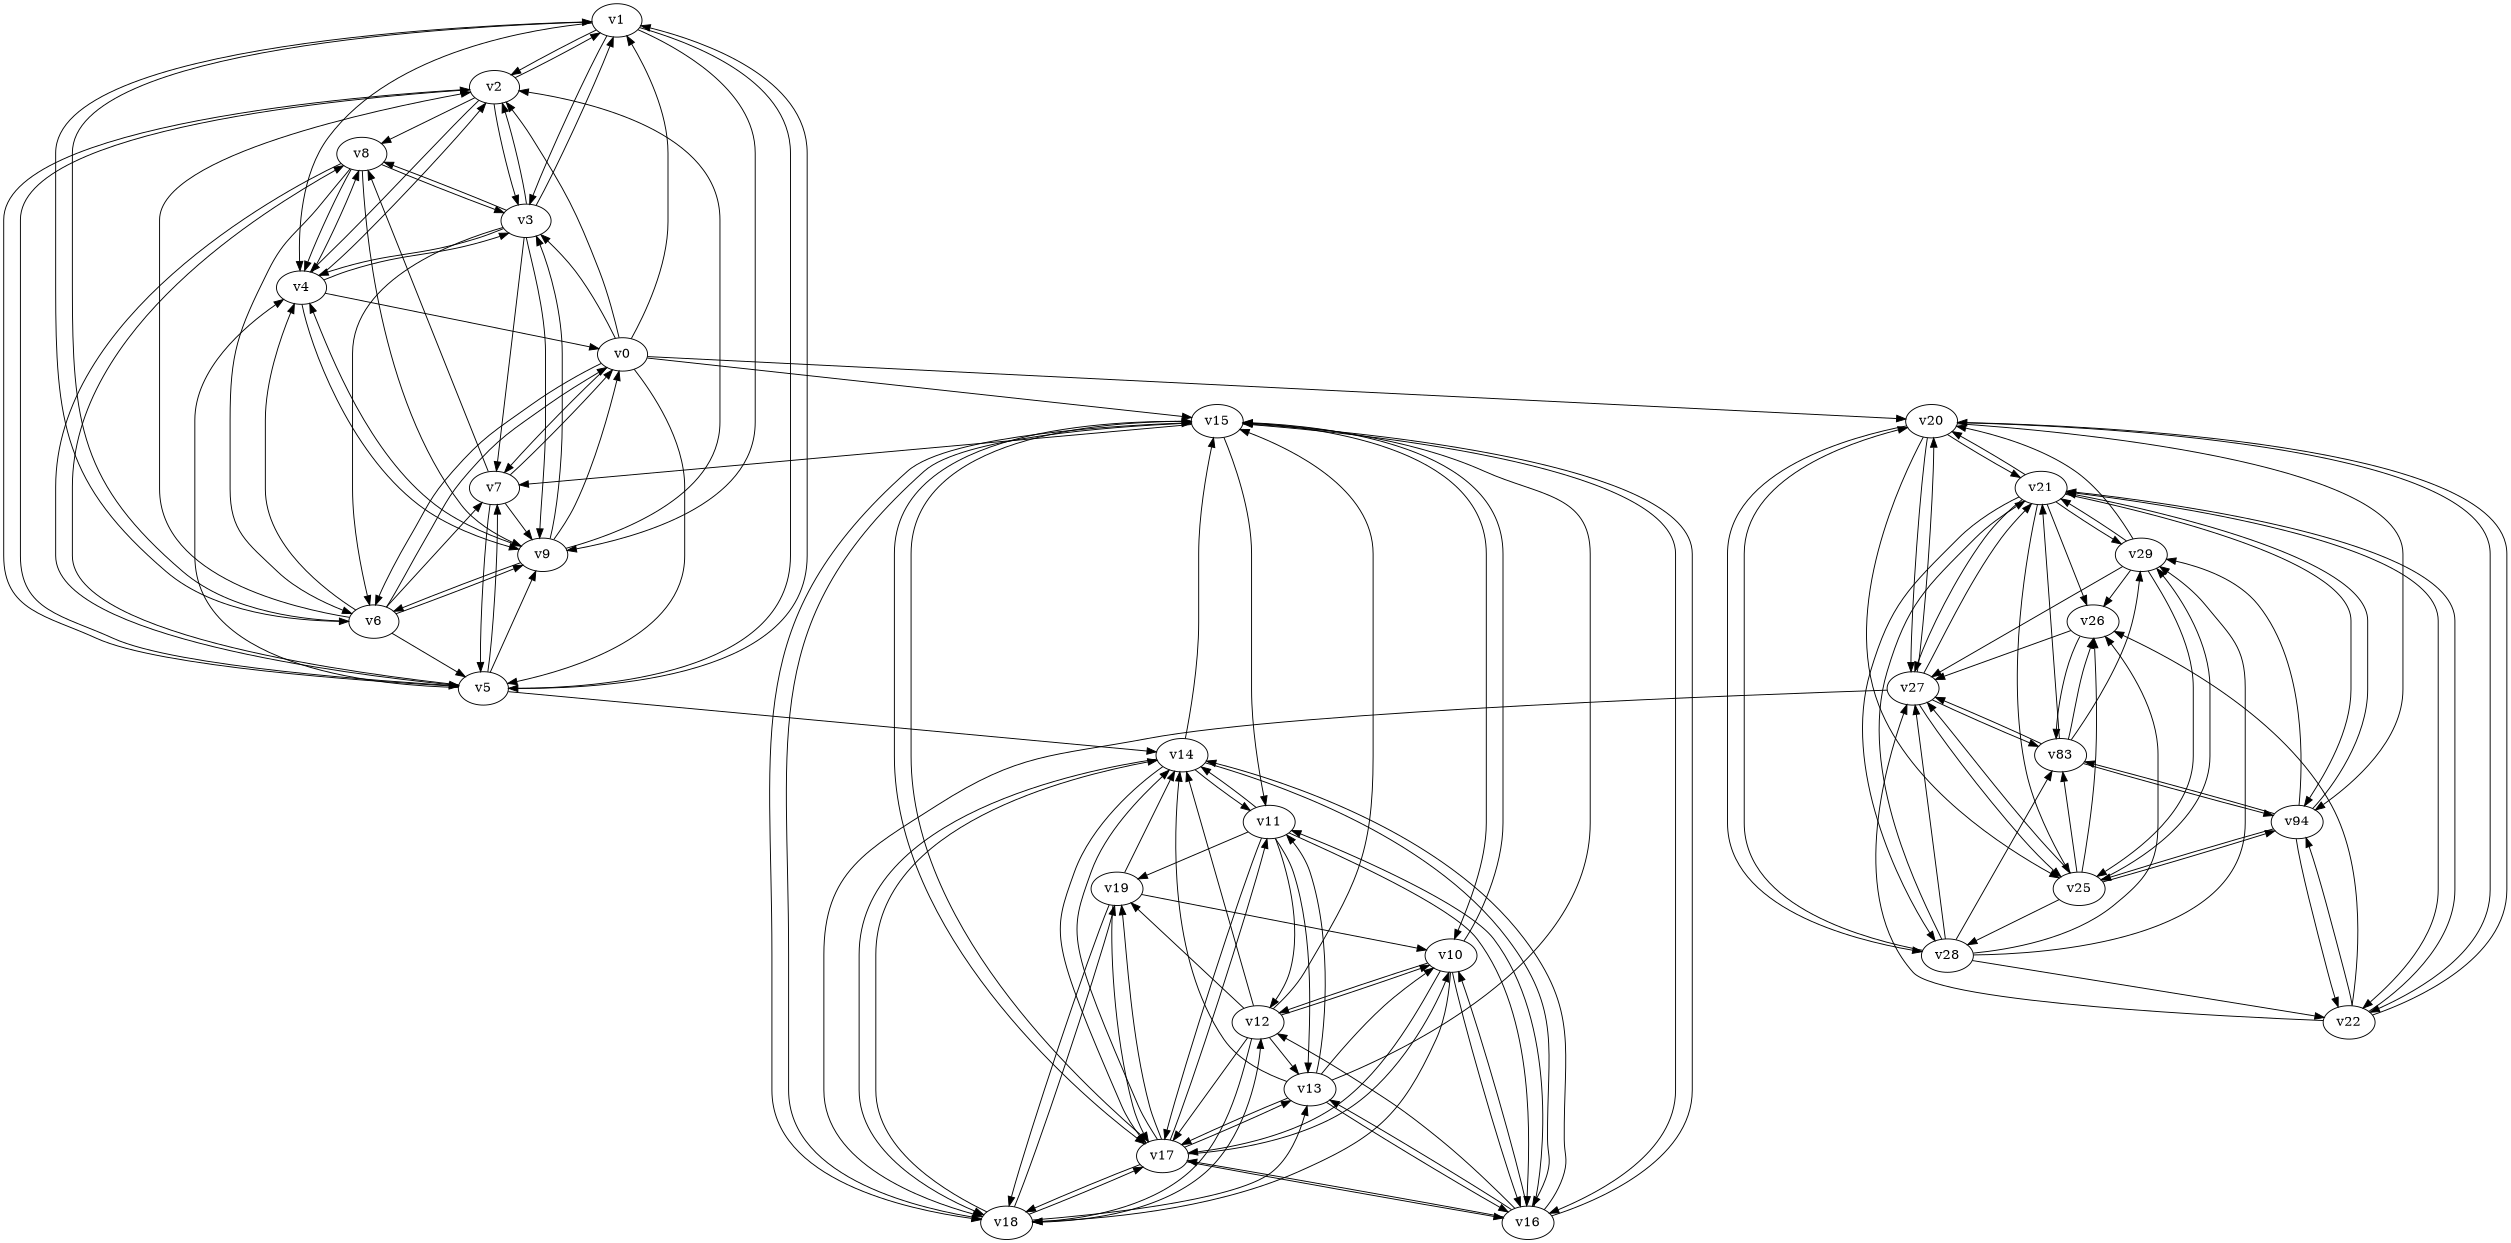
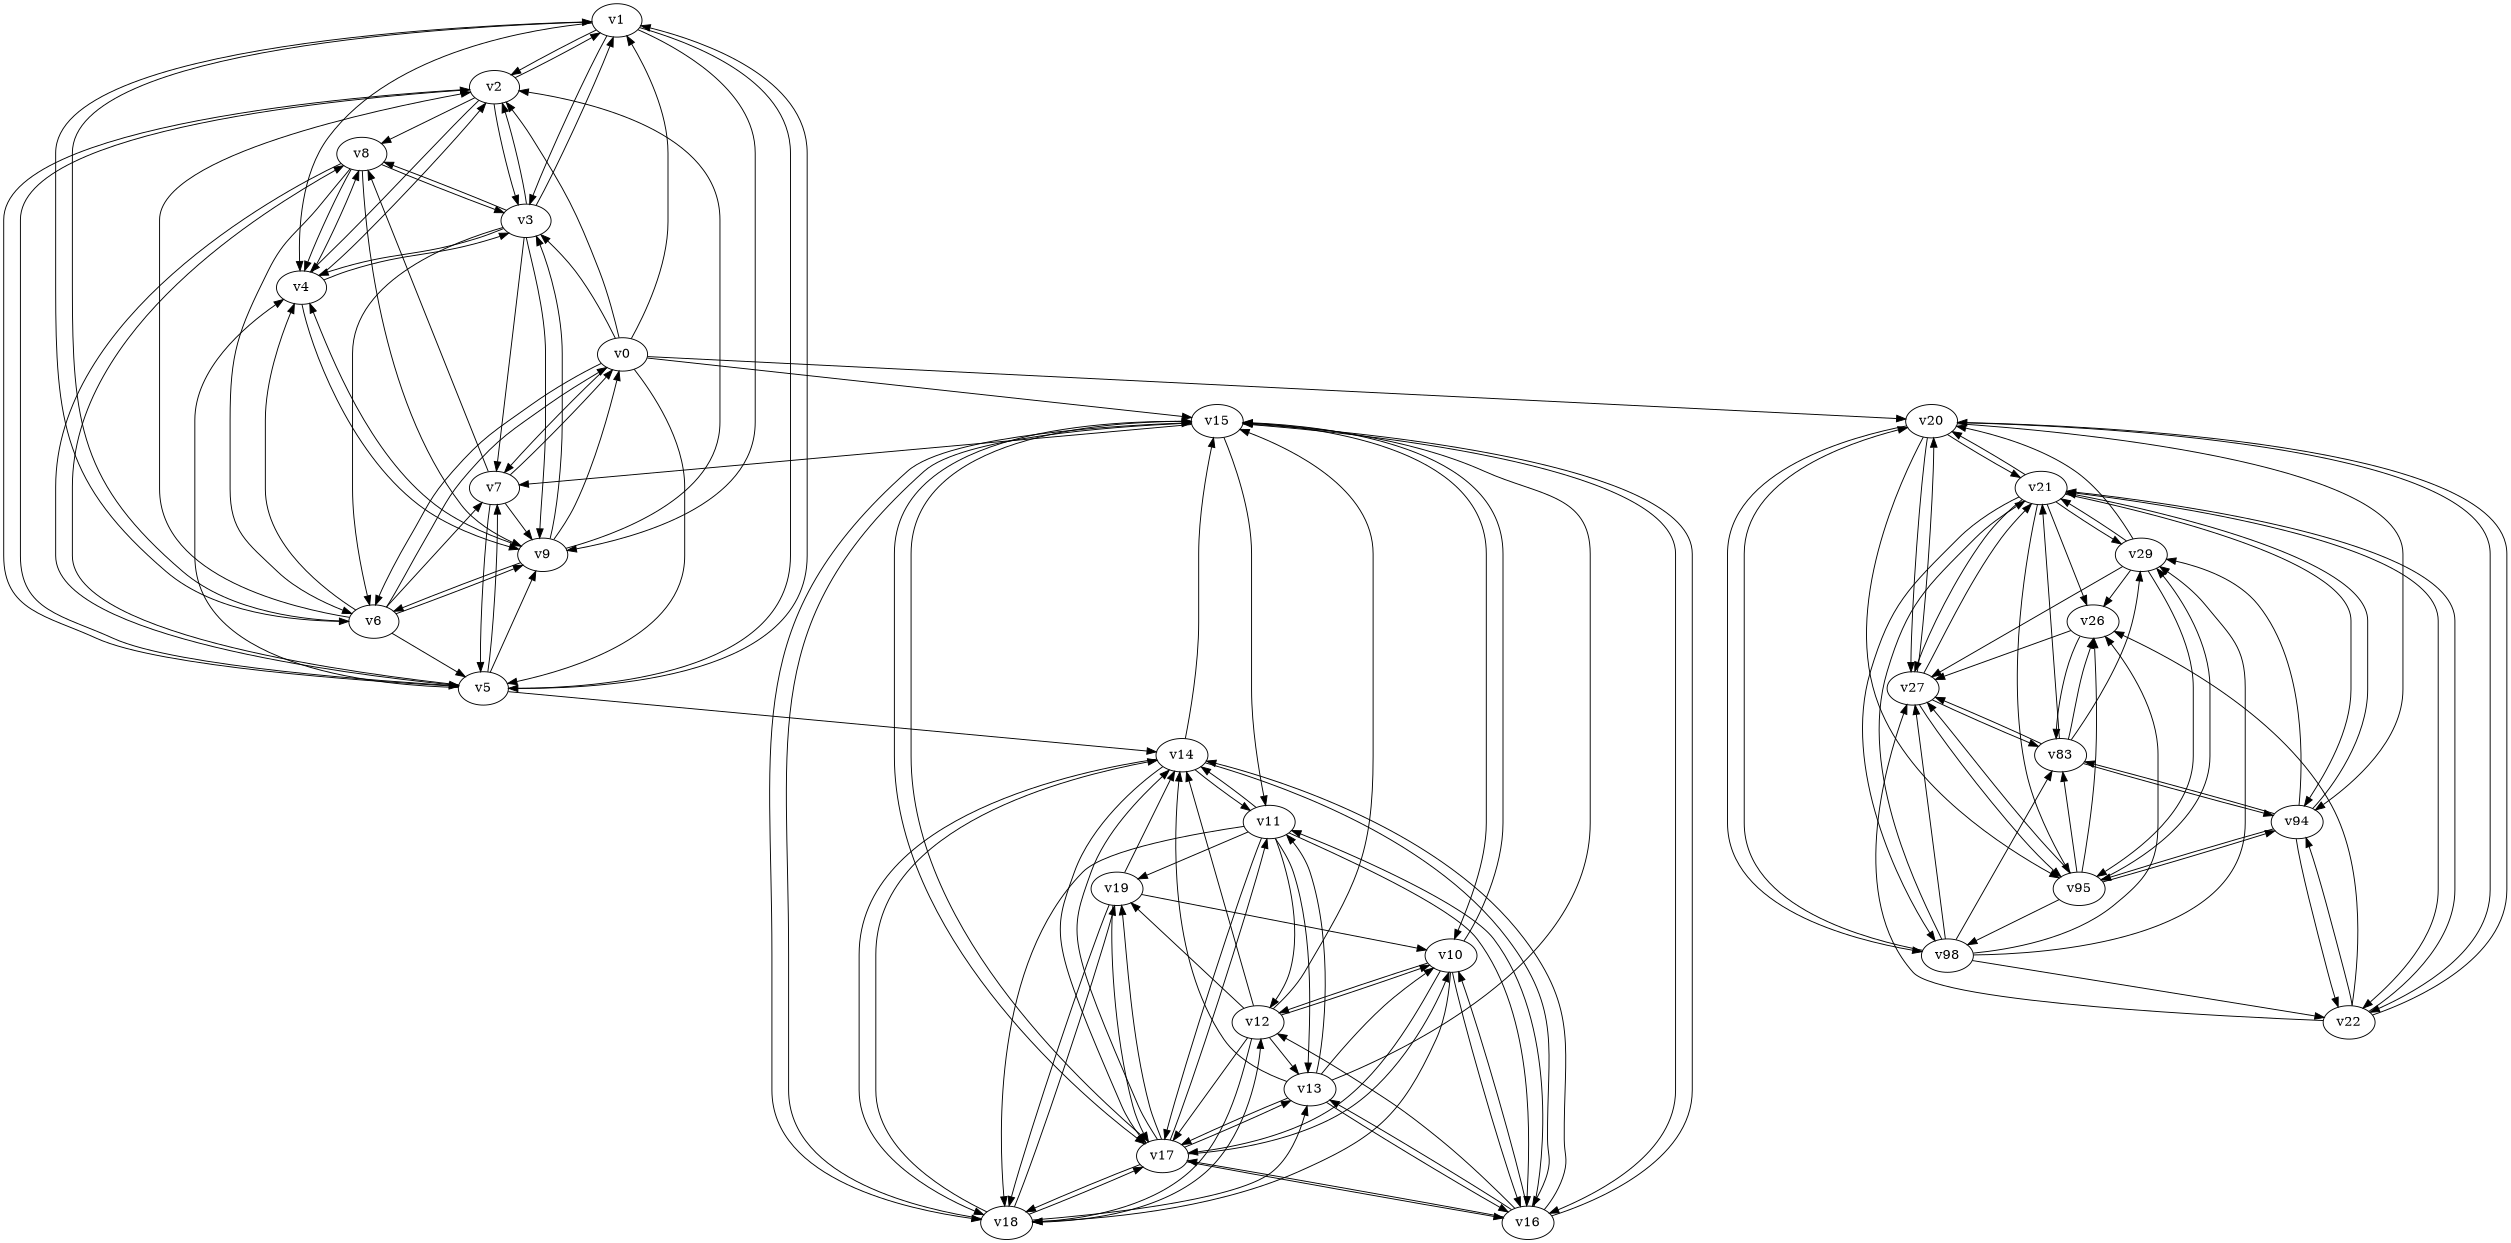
edge "v4" -> "v0": removed
edge "v27" -> "v18": now "v11" -> "v18"
node "v25": label "v25" -> "v95"
node "v28": label "v28" -> "v98"
